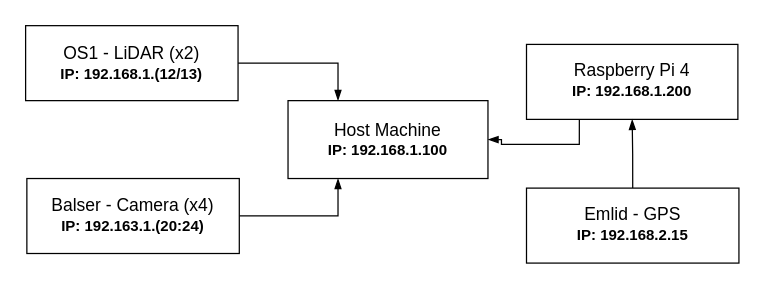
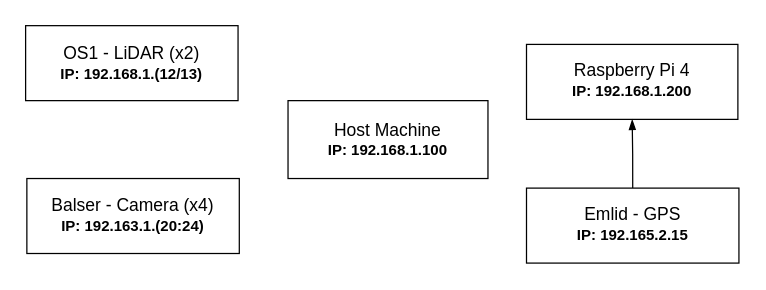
edge "OS1 - LiDAR (x2) IP: 192.168.1.(12/13)" -> "Host Machine IP: 192.168.1.100": removed
edge "Raspberry Pi 4 IP: 192.168.1.200" -> "Host Machine IP: 192.168.1.100": removed
edge "Balser - Camera (x4) IP: 192.163.1.(20:24)" -> "Host Machine IP: 192.168.1.100": removed
node "Emlid - GPS IP: 192.168.2.15": label "Emlid - GPS IP: 192.168.2.15" -> "Emlid - GPS IP: 192.165.2.15"
